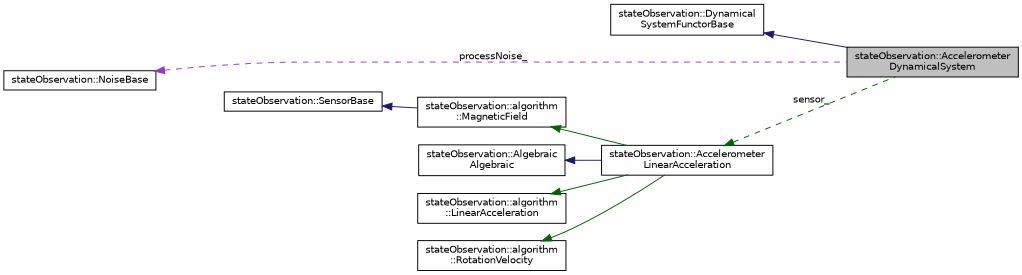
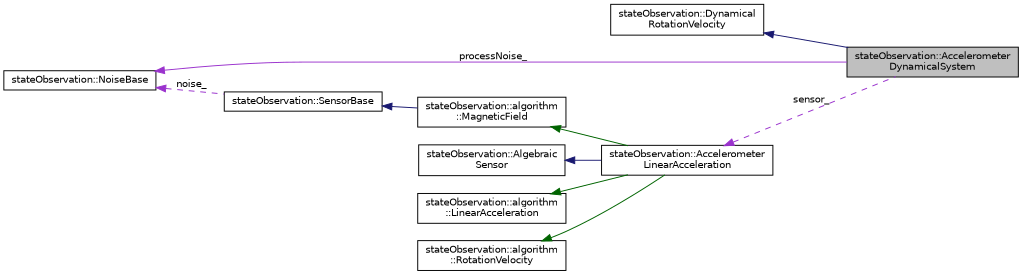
node "stateObservation::Dynamical SystemFunctorBase": label "stateObservation::Dynamical SystemFunctorBase" -> "stateObservation::Dynamical RotationVelocity"
edge "stateObservation::Accelerometer DynamicalSystem" -> "stateObservation::NoiseBase": style dashed -> solid
edge "stateObservation::SensorBase" -> "stateObservation::NoiseBase": added, label "noise_"
edge "stateObservation::Accelerometer DynamicalSystem" -> "stateObservation::Accelerometer LinearAcceleration": color darkgreen -> darkorchid3
node "stateObservation::Algebraic Algebraic": label "stateObservation::Algebraic Algebraic" -> "stateObservation::Algebraic Sensor"
